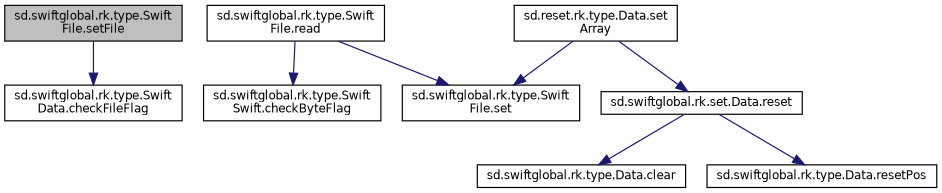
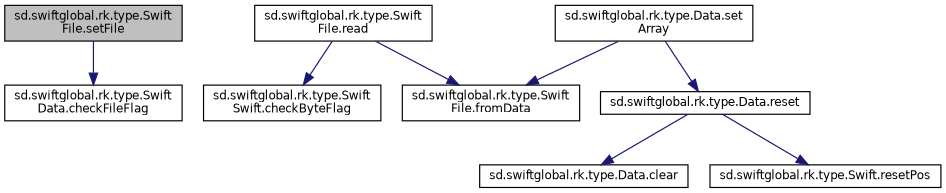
node "sd.reset.rk.type.Data.set Array": label "sd.reset.rk.type.Data.set Array" -> "sd.swiftglobal.rk.type.Data.set Array"
node "sd.swiftglobal.rk.type.Swift File.set": label "sd.swiftglobal.rk.type.Swift File.set" -> "sd.swiftglobal.rk.type.Swift File.fromData"
node "sd.swiftglobal.rk.set.Data.reset": label "sd.swiftglobal.rk.set.Data.reset" -> "sd.swiftglobal.rk.type.Data.reset"
node "sd.swiftglobal.rk.type.Data.resetPos": label "sd.swiftglobal.rk.type.Data.resetPos" -> "sd.swiftglobal.rk.type.Swift.resetPos"
